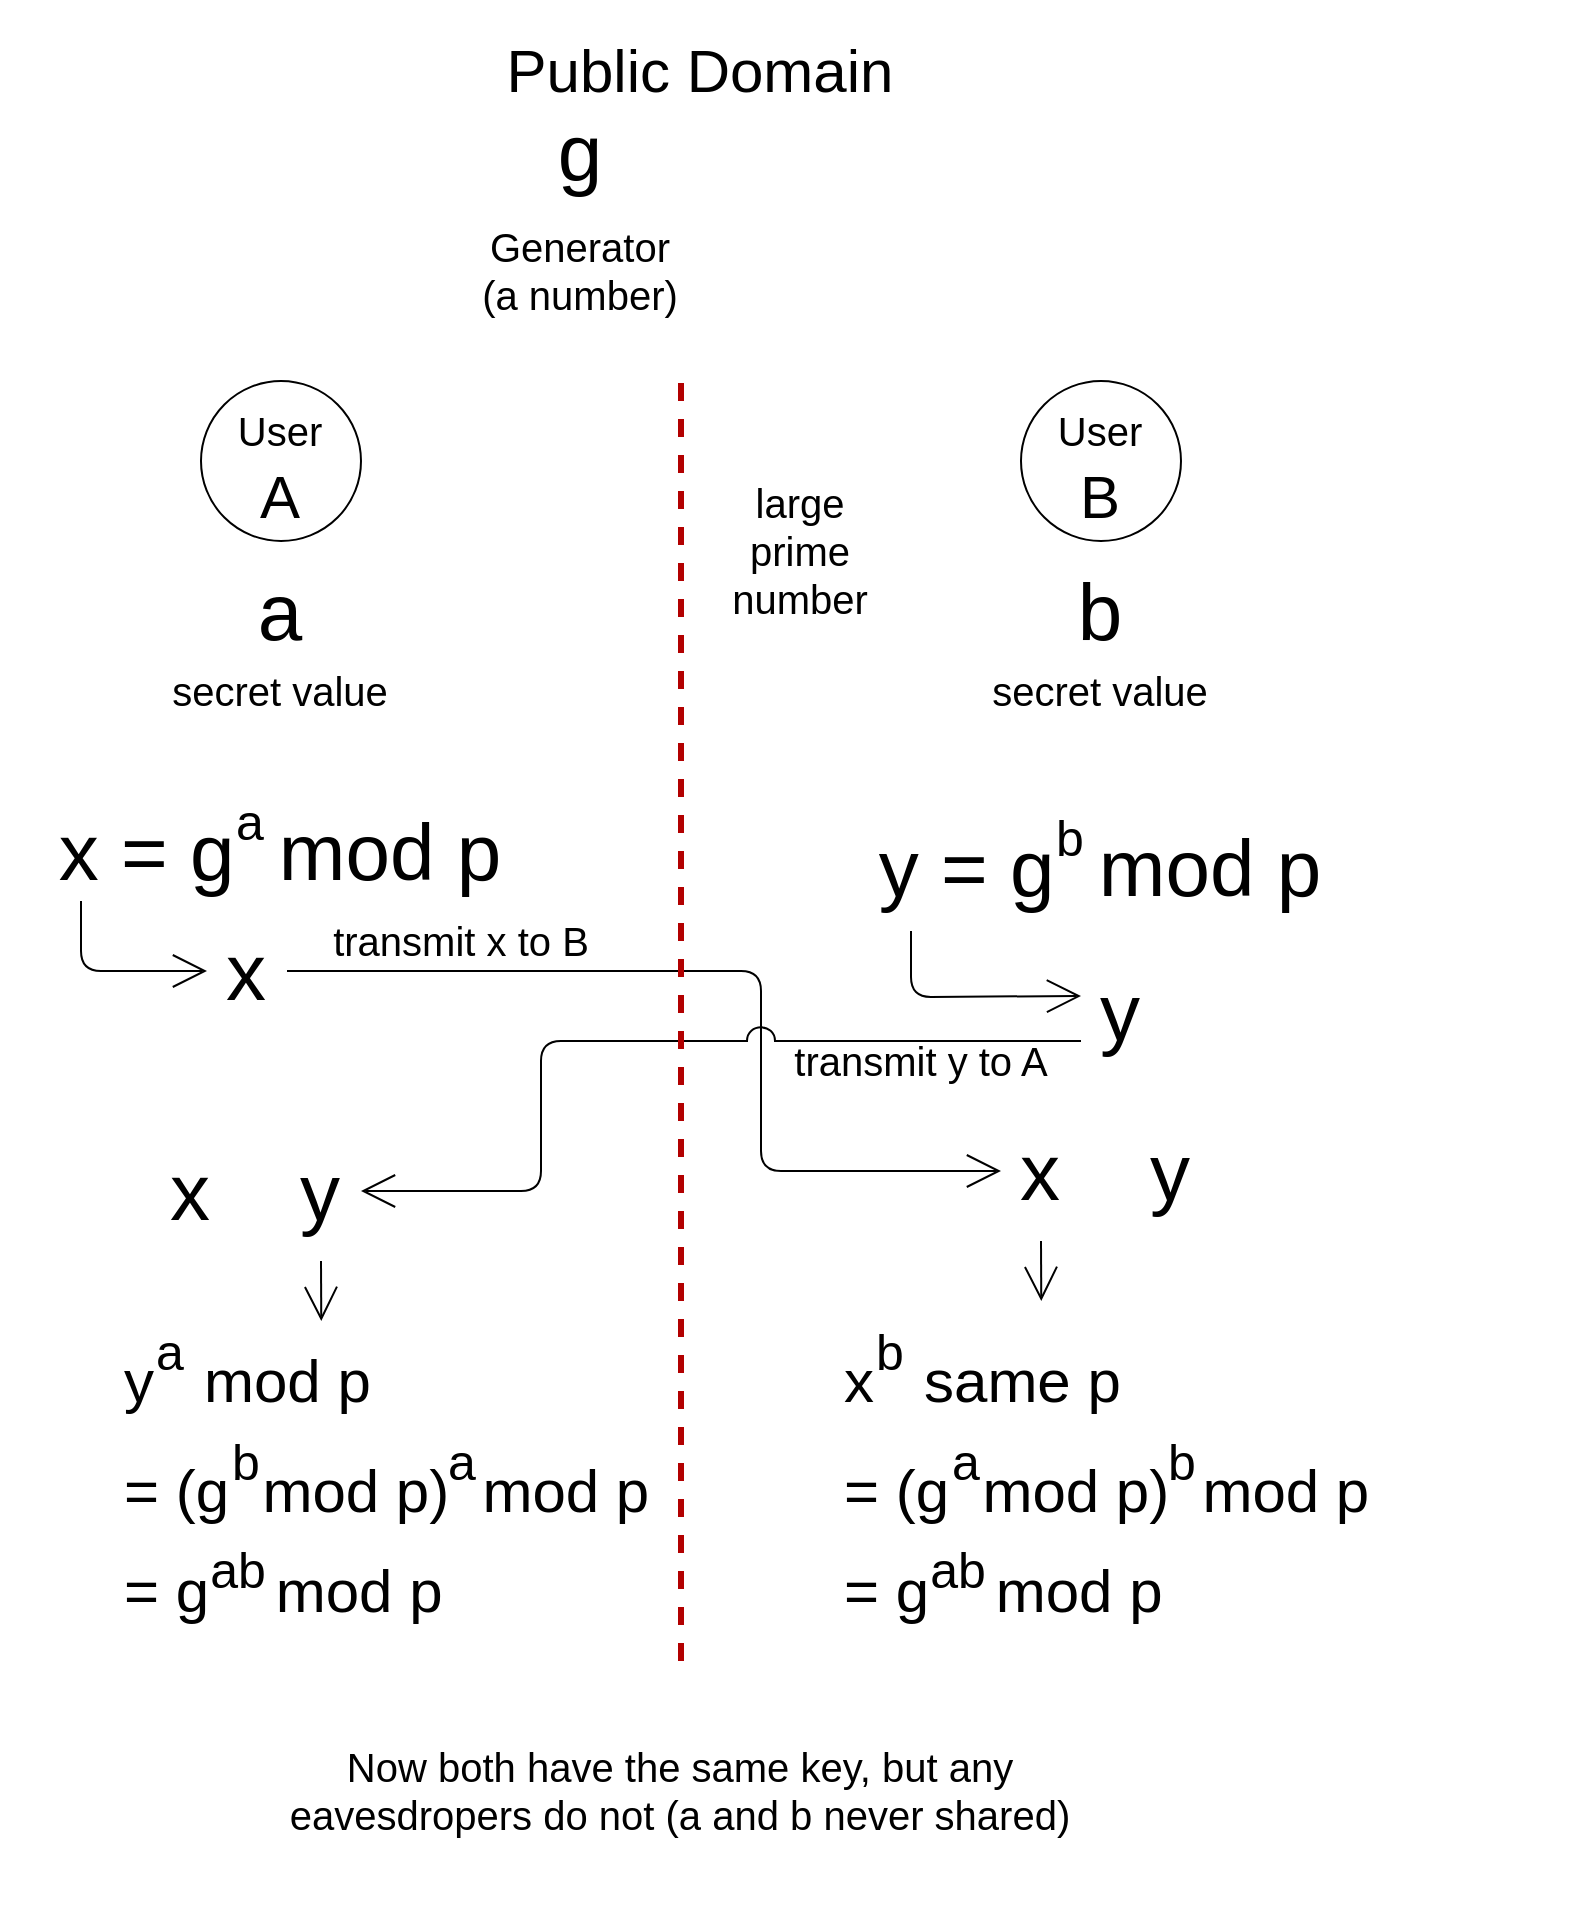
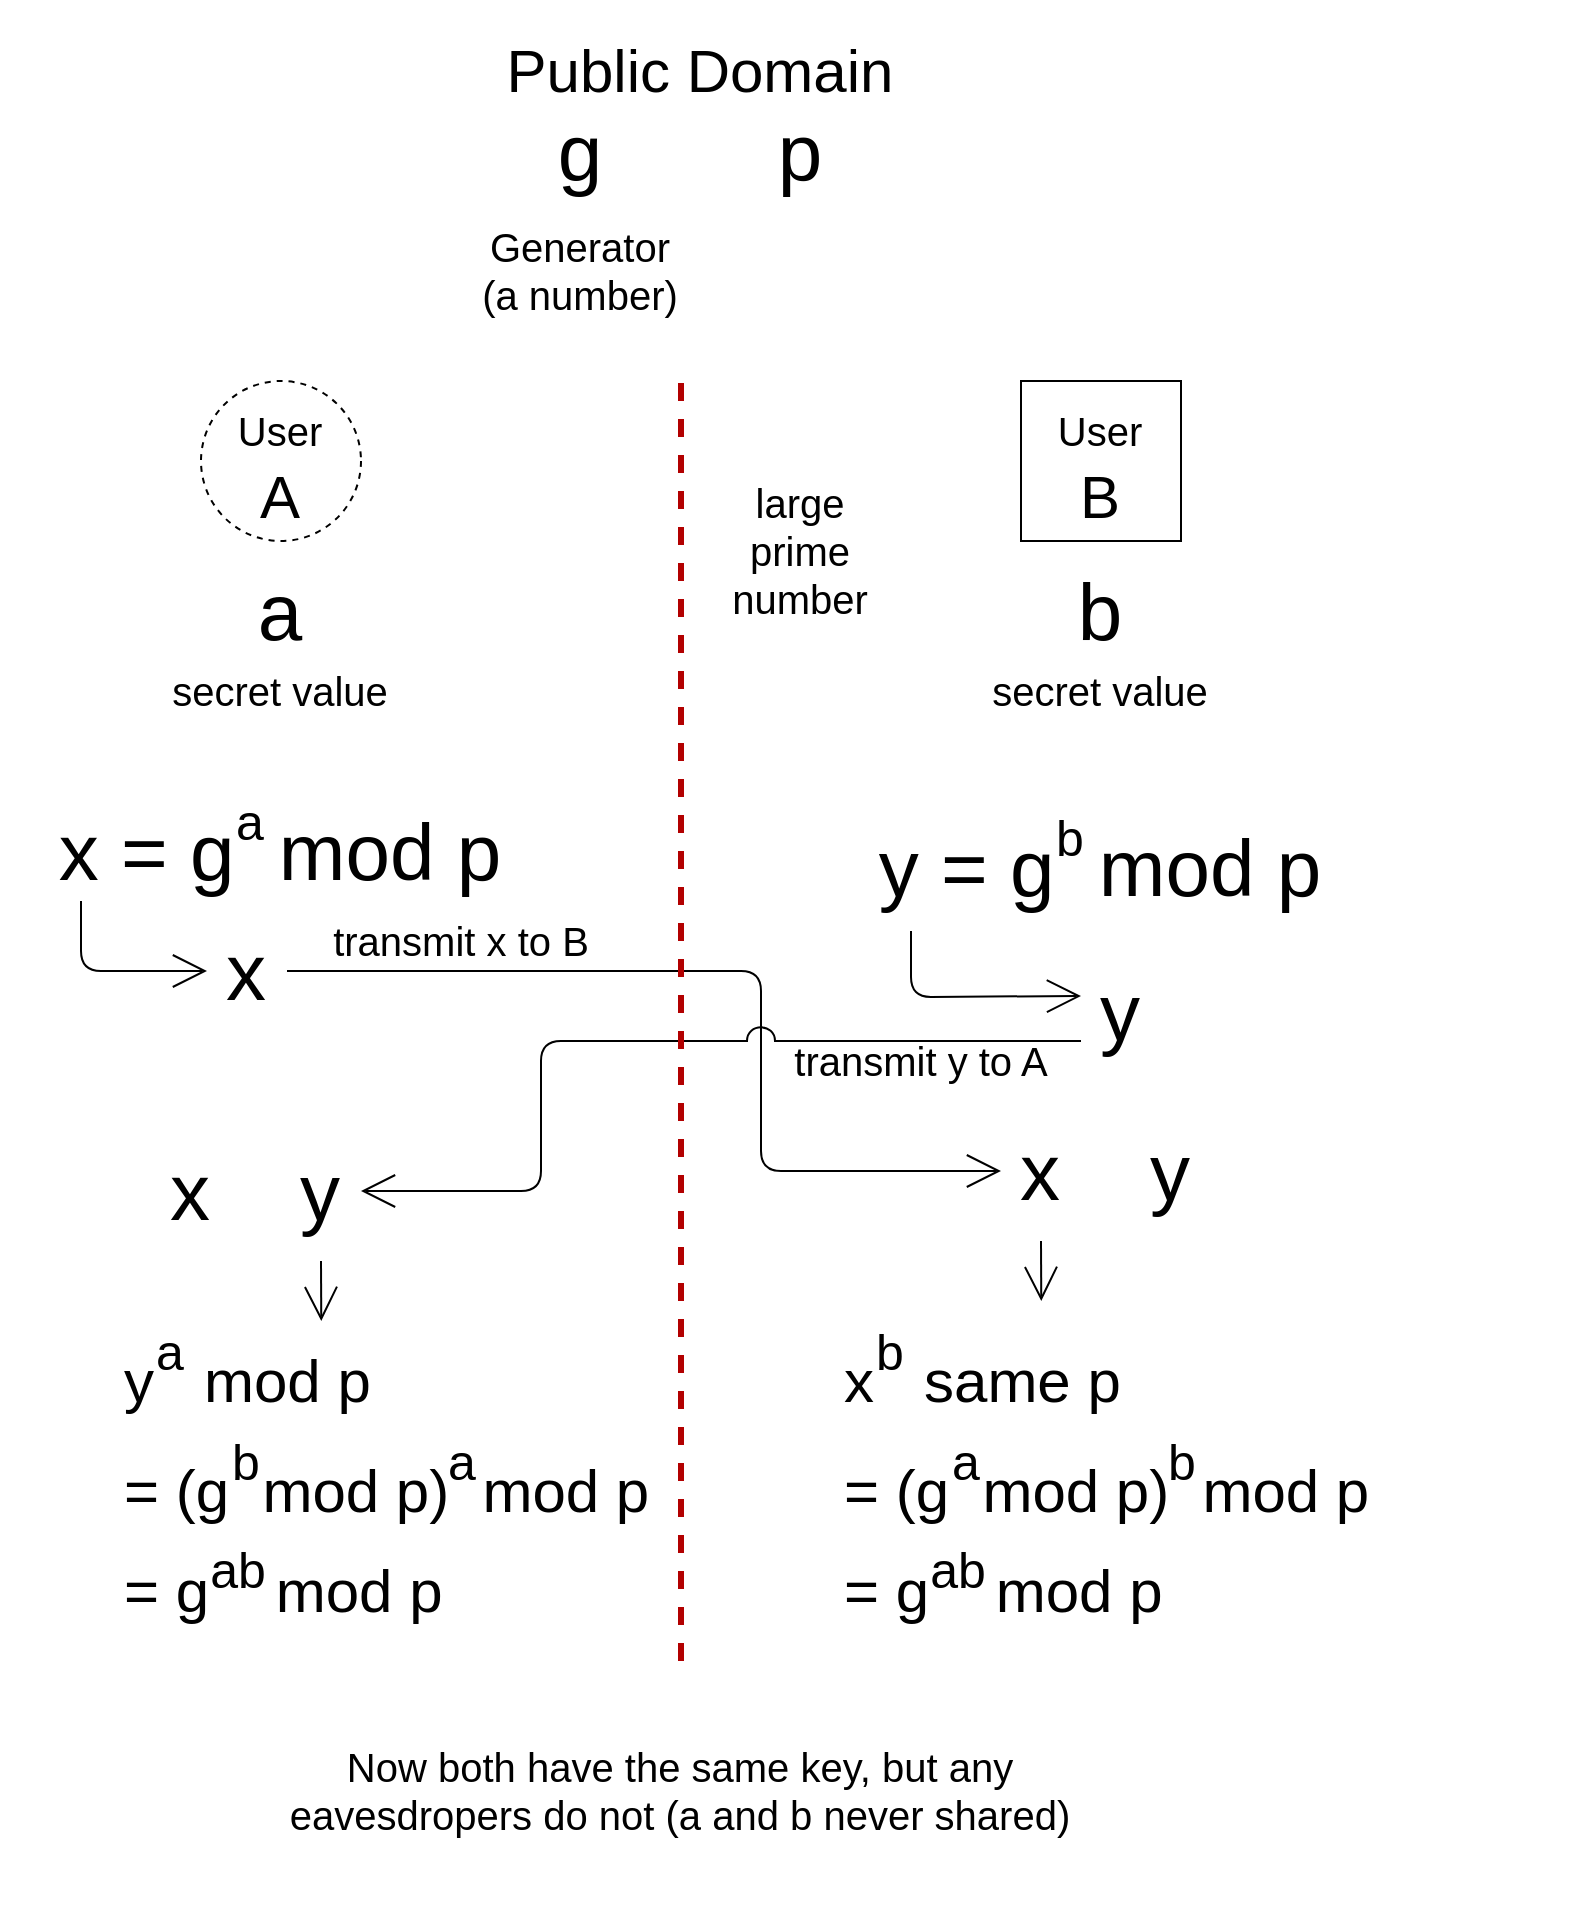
node "p": added
node "User A": style solid -> dashed
node "User B": shape ellipse -> rectangle
